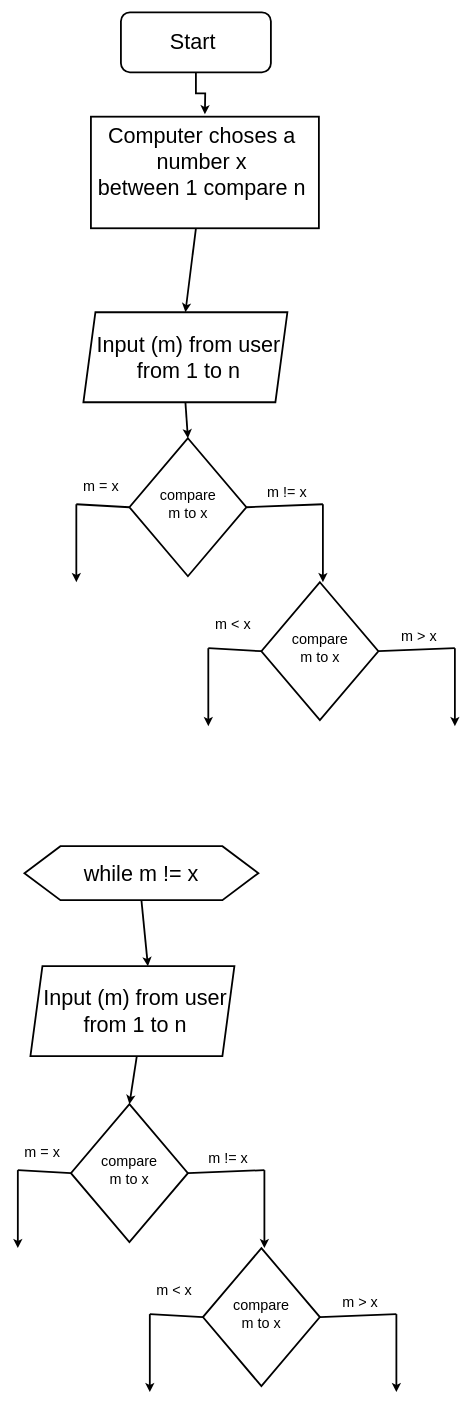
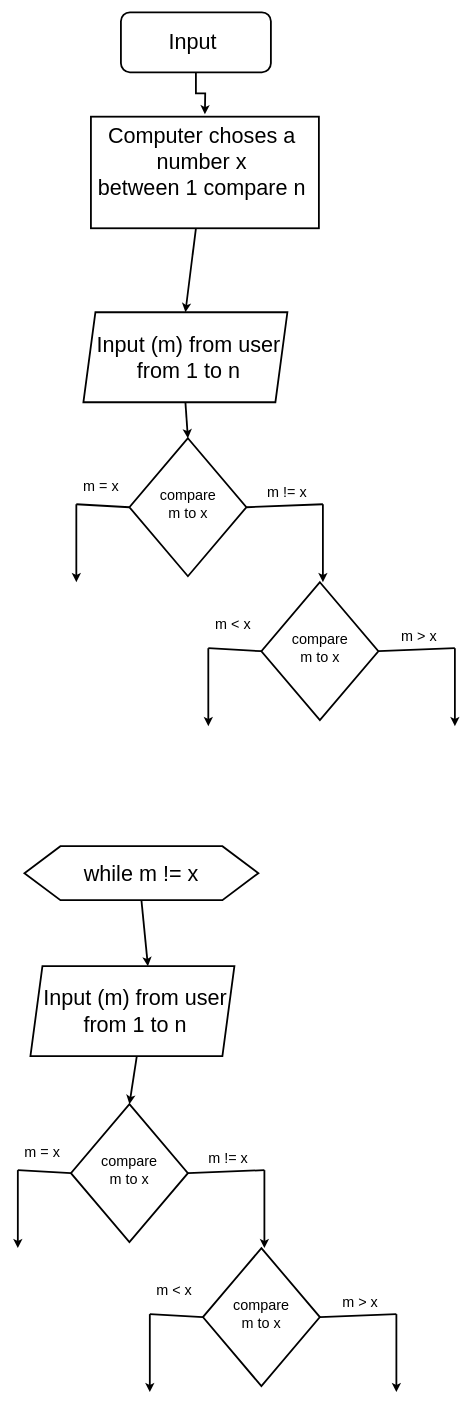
node "Start": label "Start" -> "Input"
